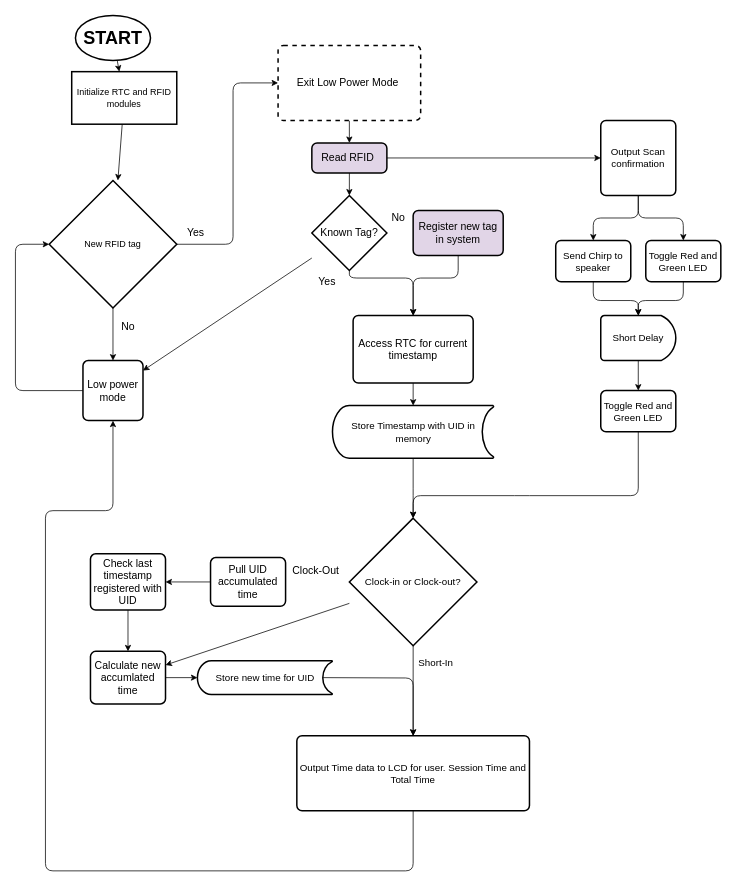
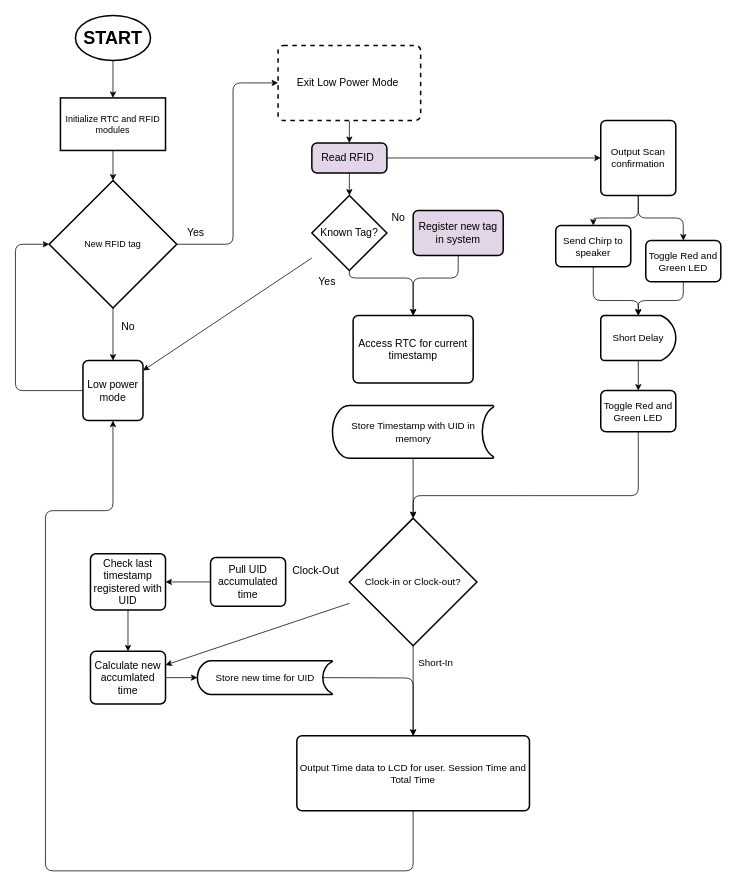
node "Initialize RTC and RFID modules": moved (124, 98) -> (113, 124)
node "Send Chirp to speaker": moved (593, 261) -> (593, 246)
edge "Access RTC for current timestamp" -> "Store Timestamp with UID in memory": removed
